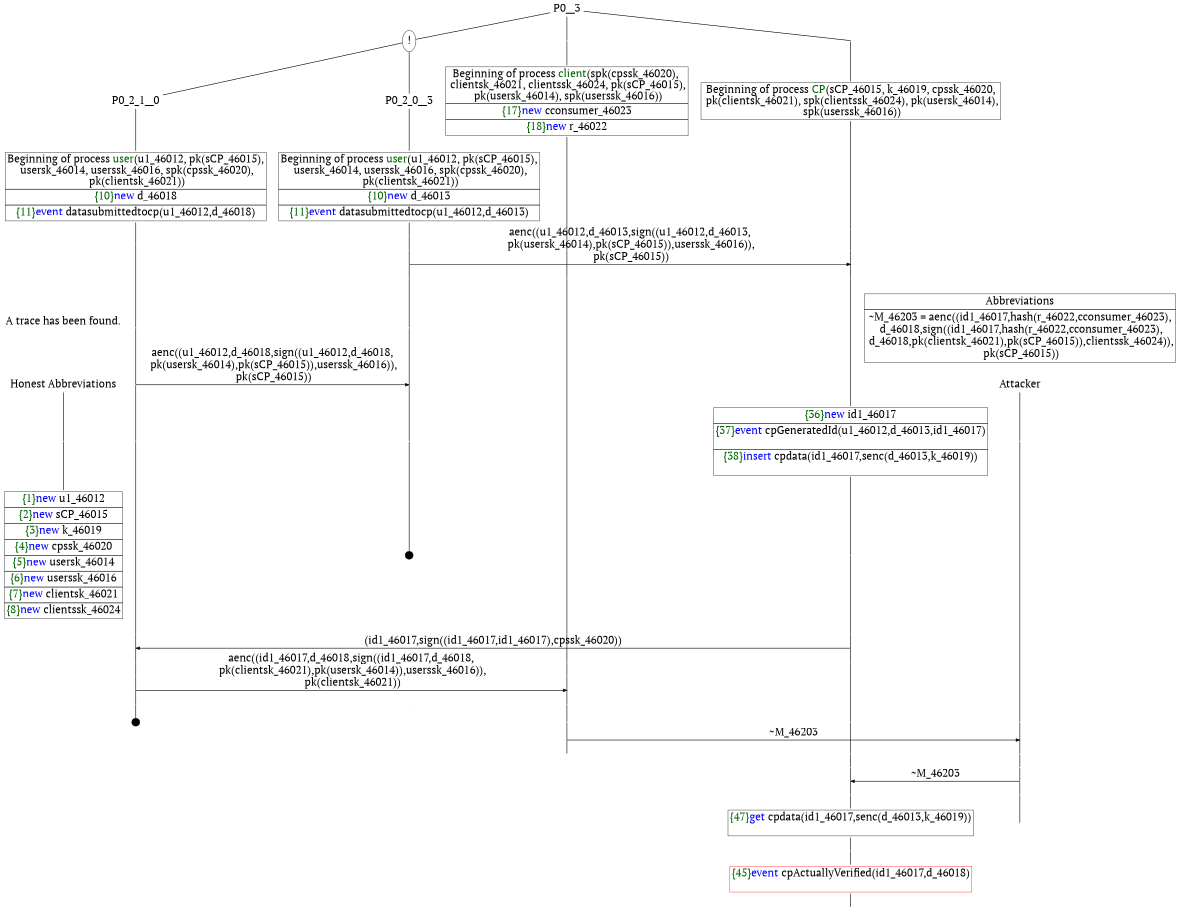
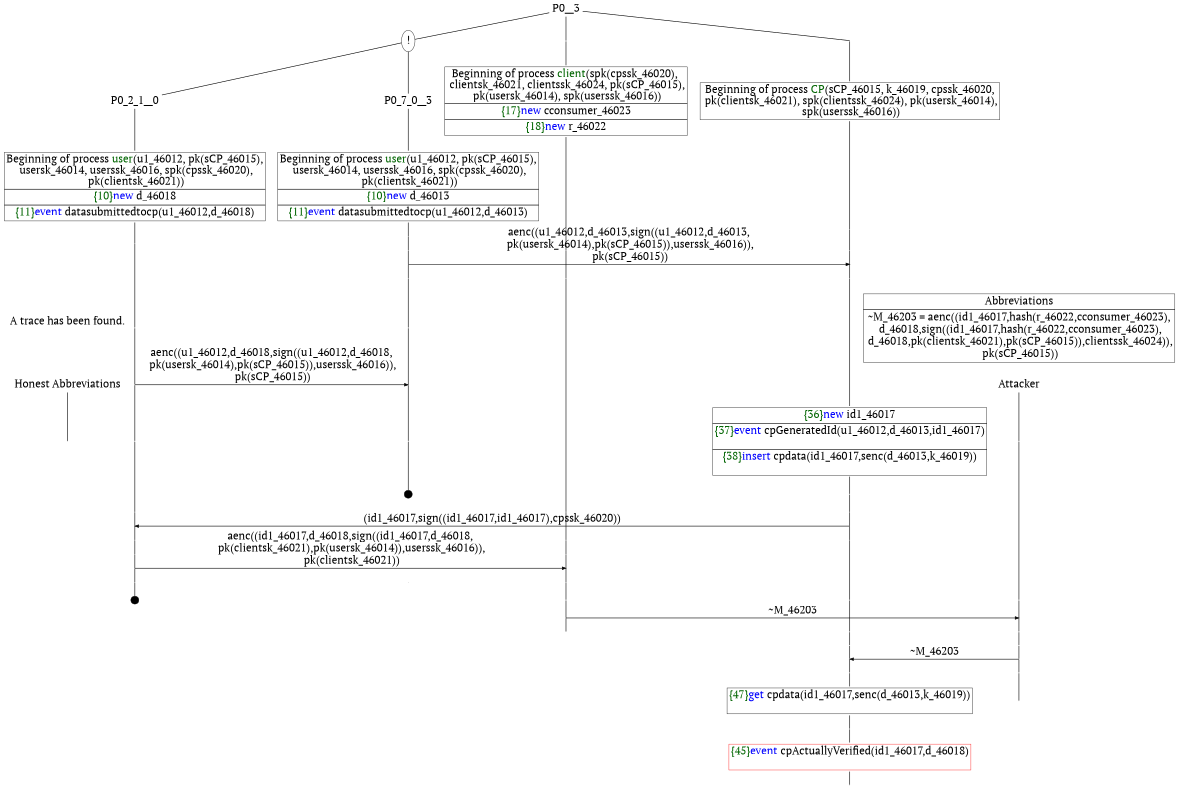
node "P0_2_0__3": label "P0_2_0__3" -> "P0_7_0__3"
node "{1}": removed
